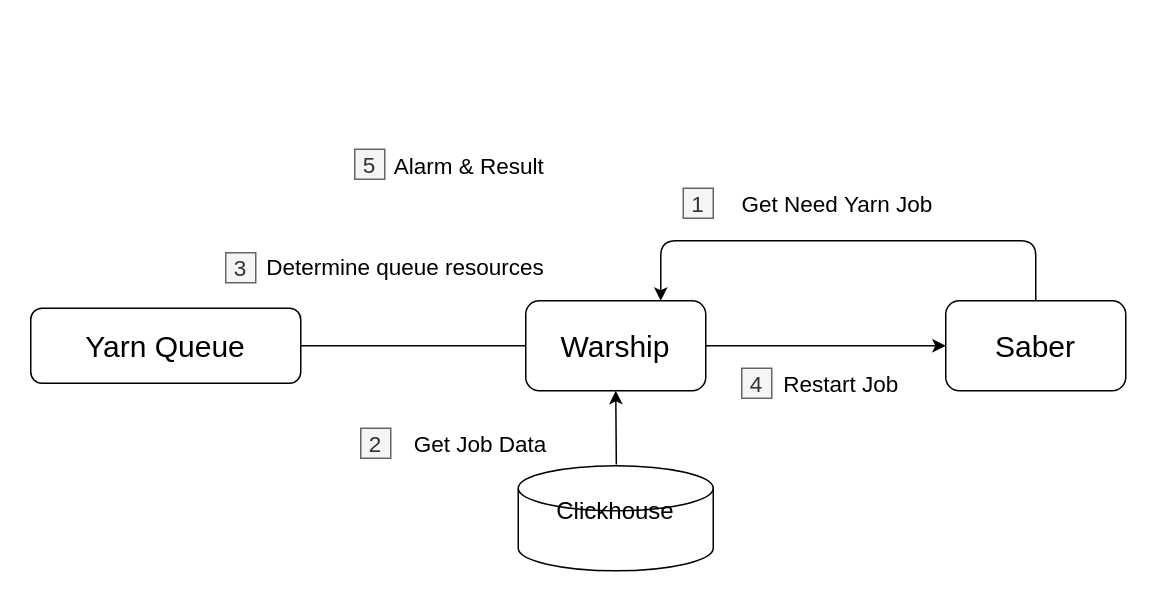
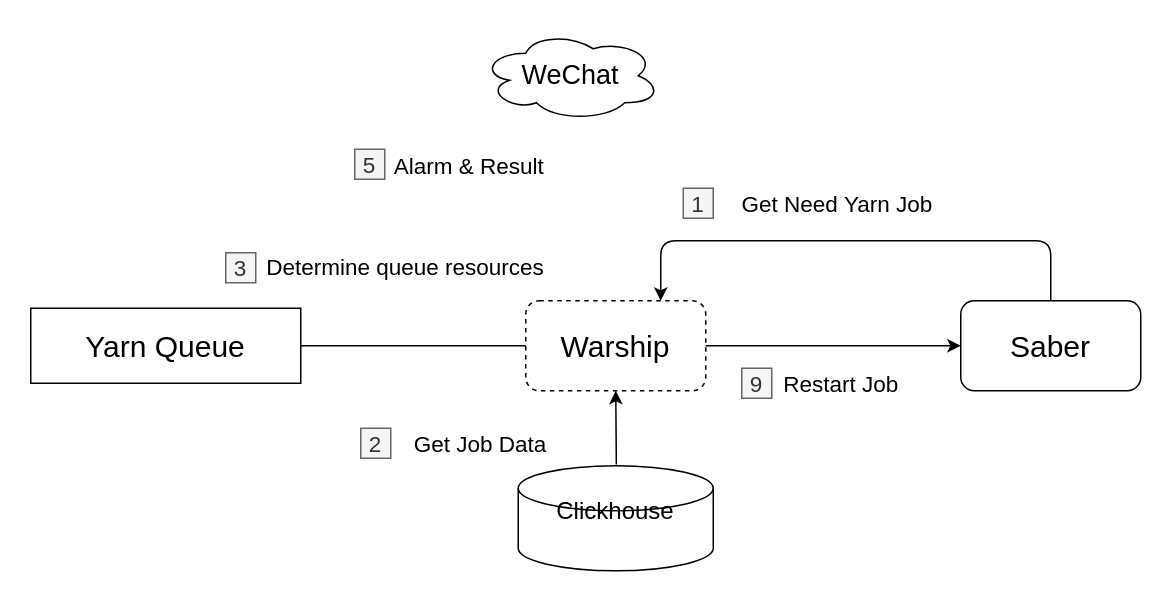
node "WeChat": added
node "Yarn Queue": shape rounded rectangle -> rectangle
node "Warship": style solid -> dashed
node "Saber": moved (1036, 346) -> (1051, 346)
node "4": label "4" -> "9"
